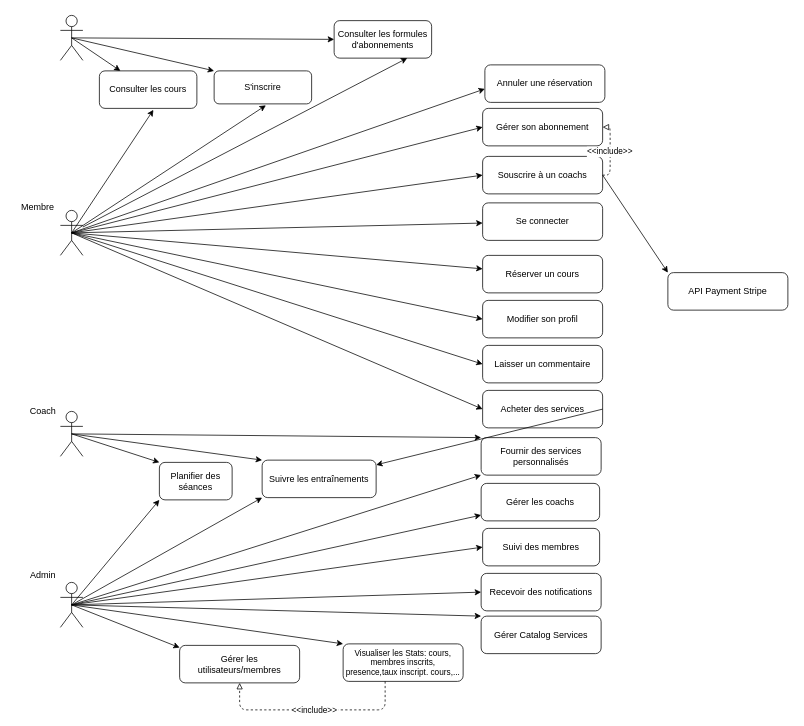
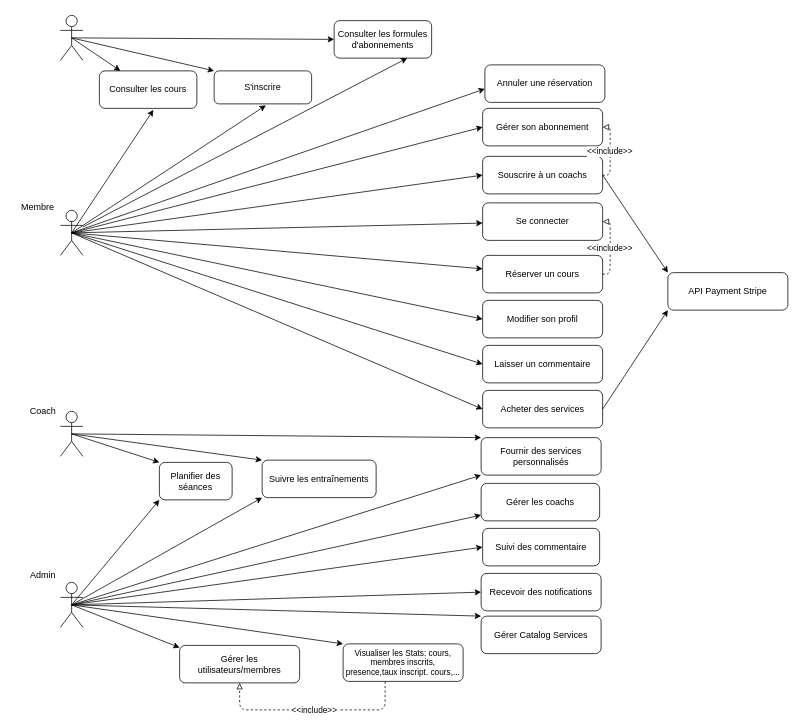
edge "Réserver un cours" -> "Se connecter": added, label "<<include>>"
edge "Acheter des services" -> "Suivre les entraînements": now "Acheter des services" -> "API Payment Stripe"
node "Suivi des membres": label "Suivi des membres" -> "Suivi des commentaire"
